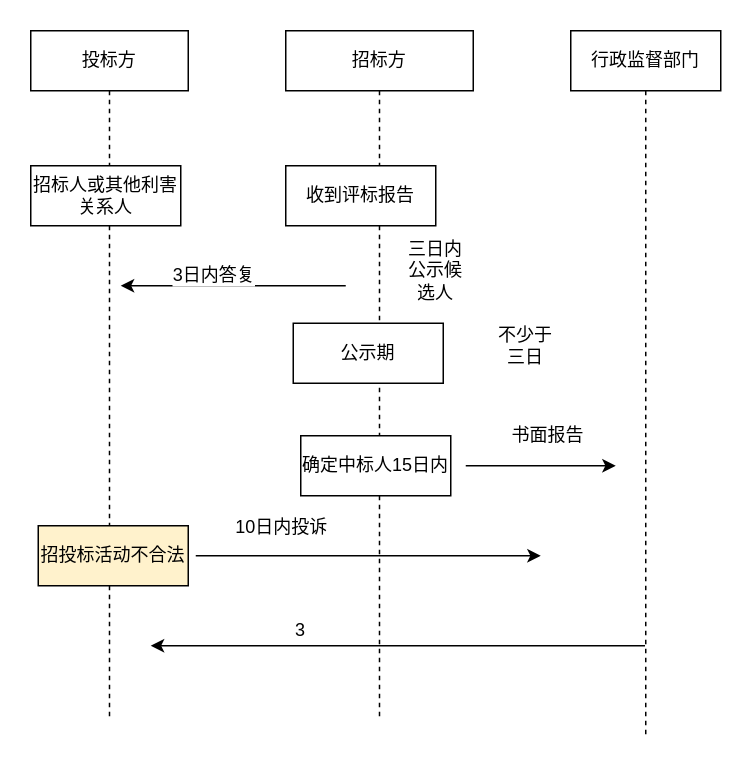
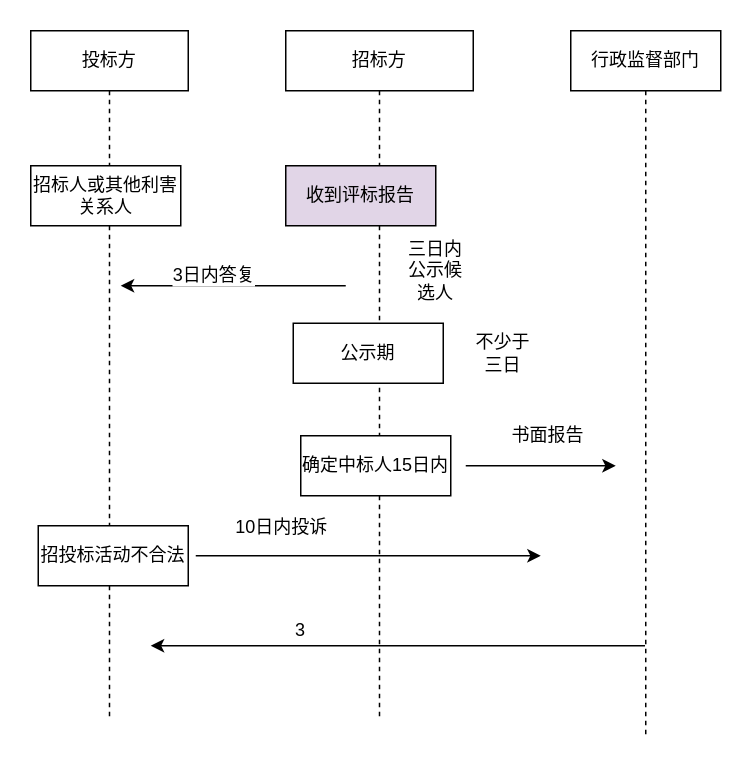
node "收到评标报告": fillcolor #ffffff -> #e1d5e7
node "不少于三日": moved (526, 346) -> (503, 353)
node "招投标活动不合法": fillcolor #fff2cc -> #ffffff
